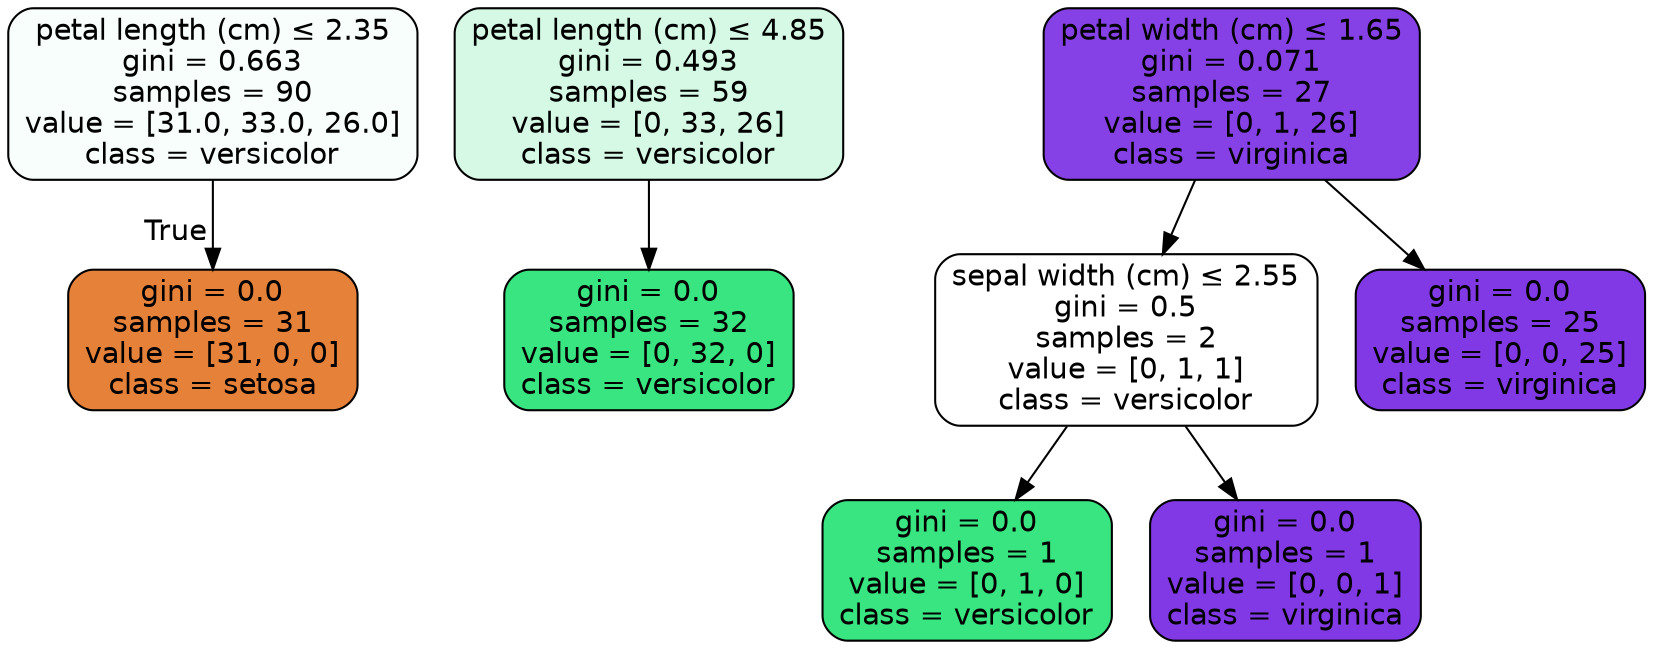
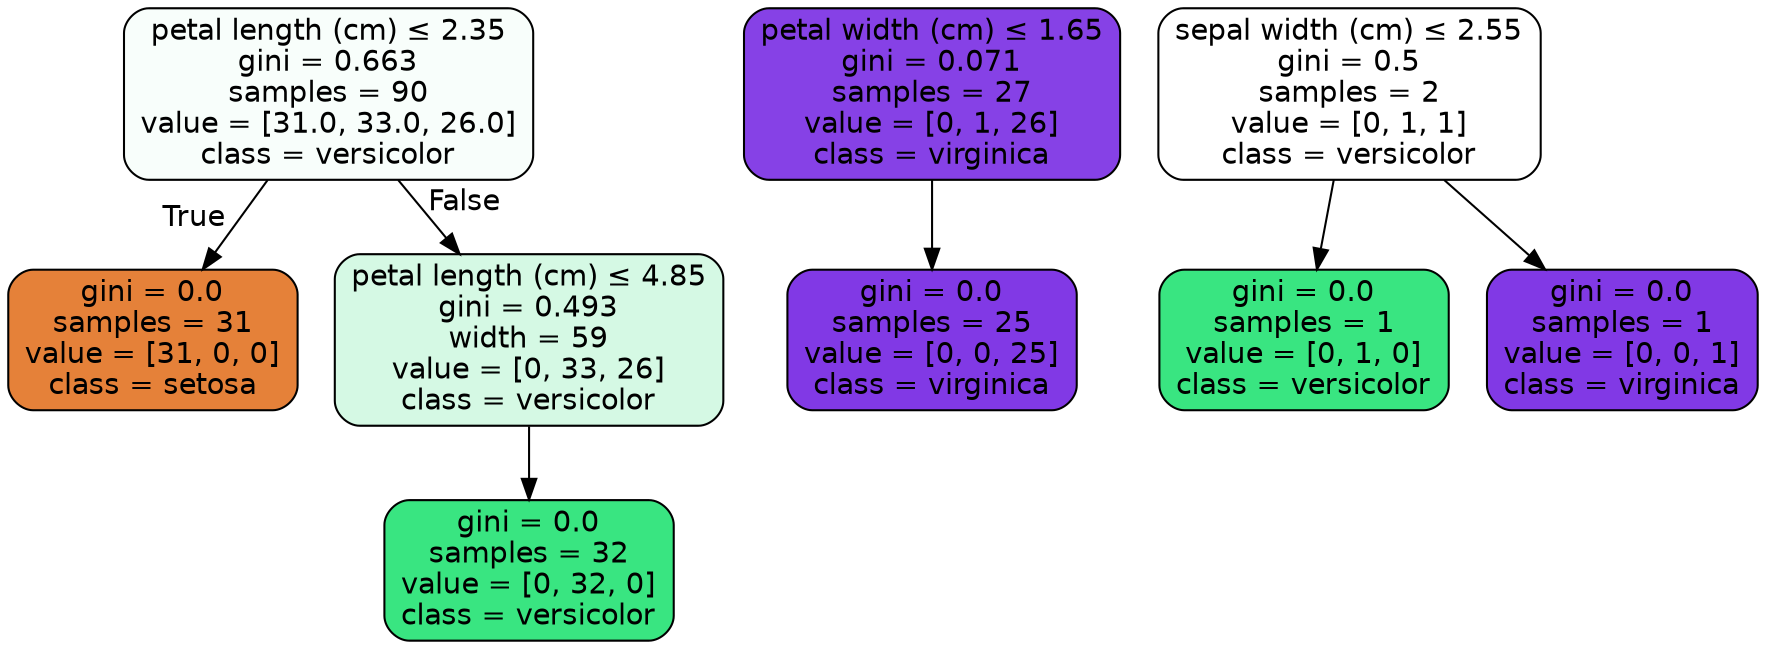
node "petal length (cm) ≤ 4.85": text "samples = 59" -> "width = 59"
edge "petal width (cm) ≤ 1.65" -> "sepal width (cm) ≤ 2.55": removed
edge "petal length (cm) ≤ 2.35" -> "petal length (cm) ≤ 4.85": added
